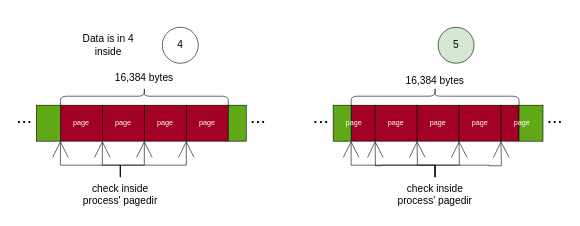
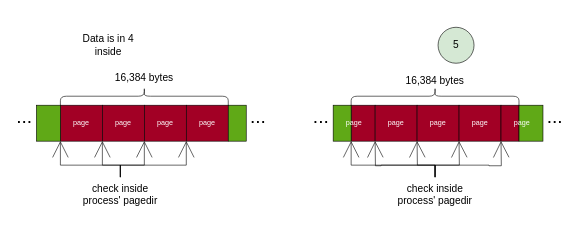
node "4": removed
